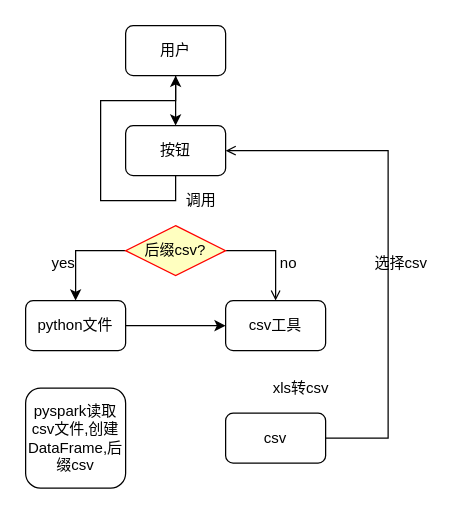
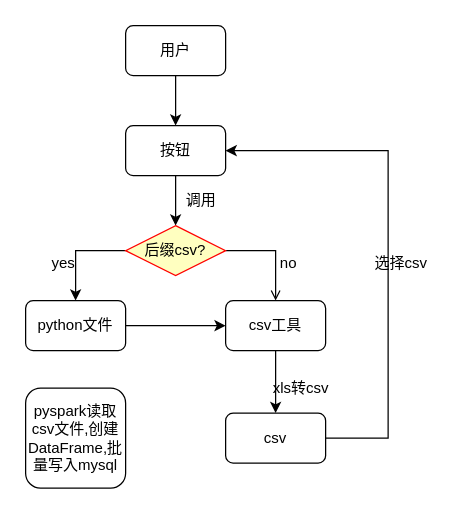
edge "csv" -> "按钮": arrowhead open -> classic
edge "按钮" -> "用户": now "按钮" -> "后缀csv?"
edge "csv工具" -> "csv": added
node "pyspark读取csv文件,创建DataFrame,后缀csv": label "pyspark读取csv文件,创建DataFrame,后缀csv" -> "pyspark读取csv文件,创建DataFrame,批量写入mysql"
